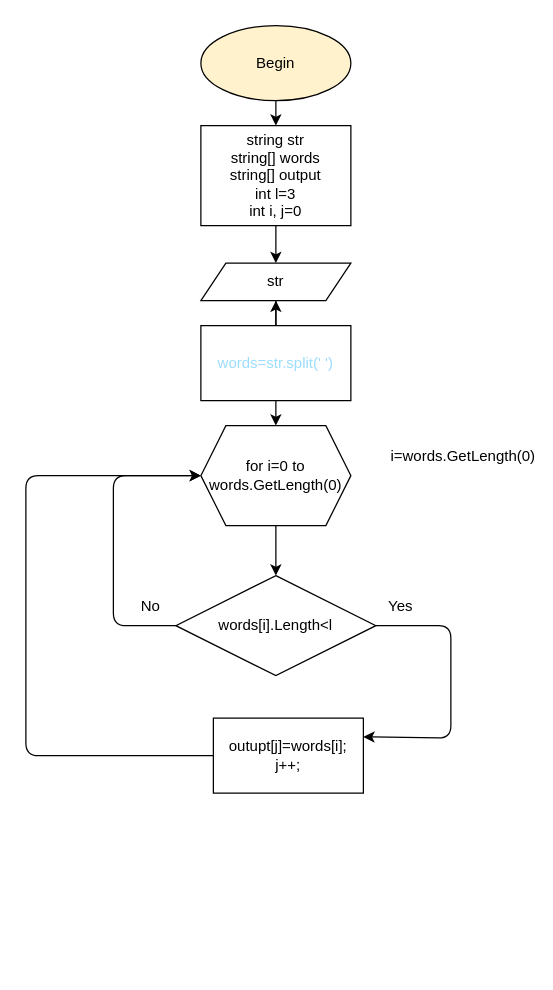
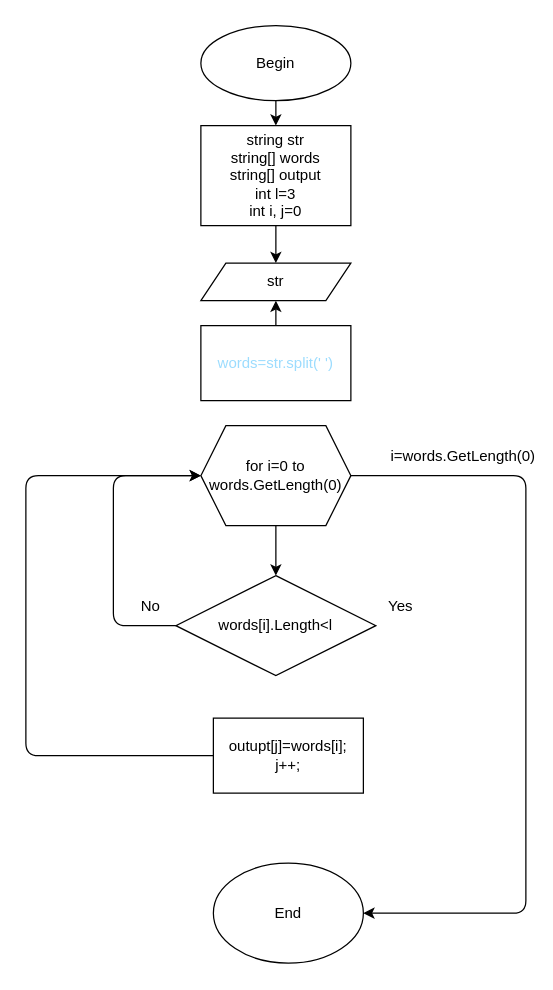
node "Begin": fillcolor #fff2cc -> #ffffff
edge "str" -> "for i=0 to words.GetLength(0)": removed
edge "words[i].Length<l" -> "outupt[j]=words[i]; j++;": removed
edge "for i=0 to words.GetLength(0)" -> "End": added
node "End": added
